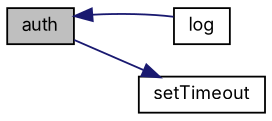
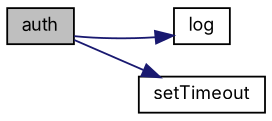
edge "log" -> "auth": reversed
